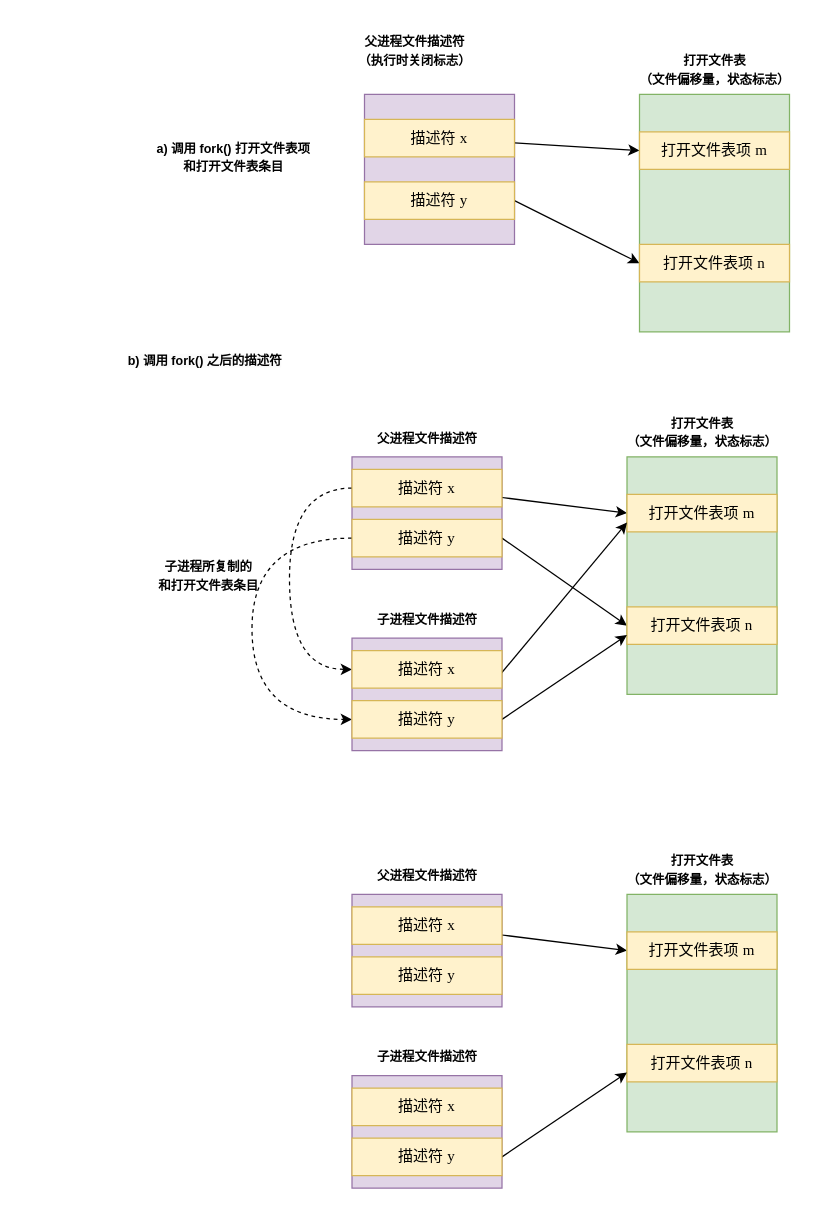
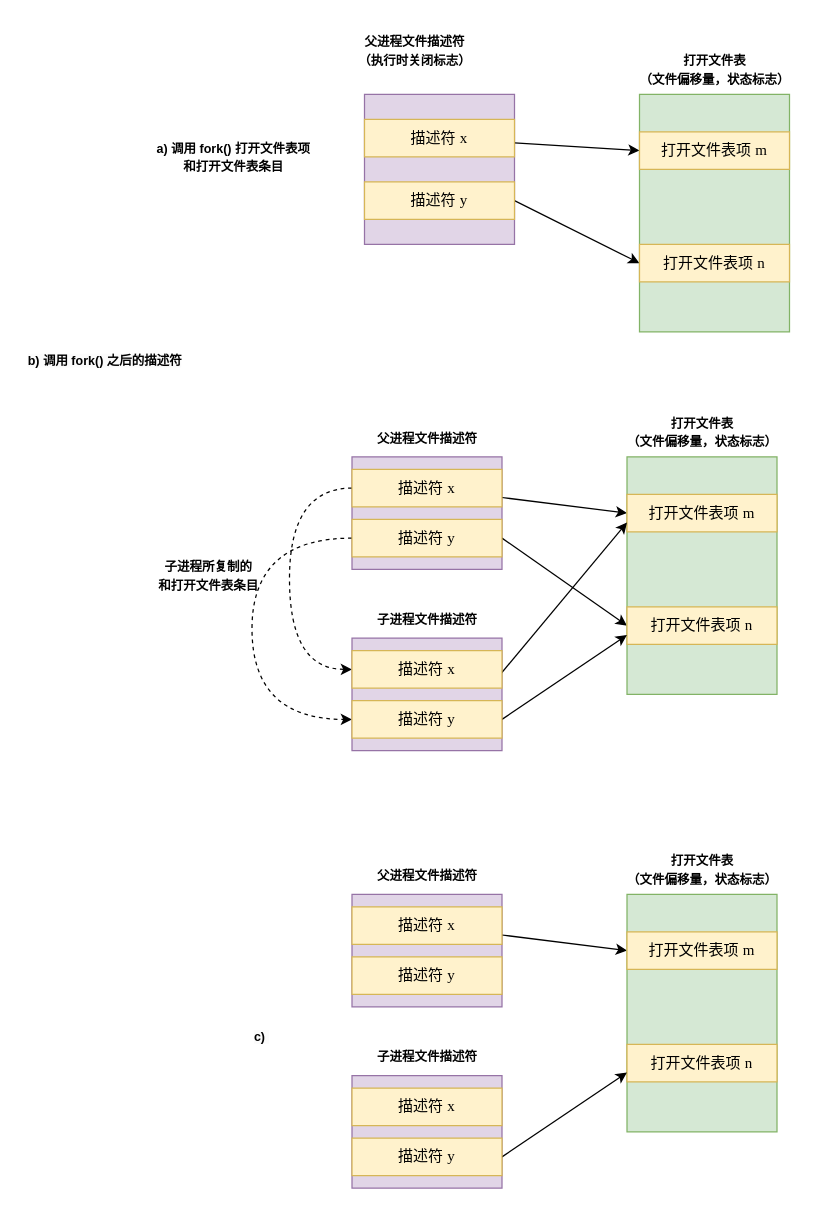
node "b) 调用 fork() 之后的描述符": moved (226, 362) -> (126, 362)
node "c)": added
